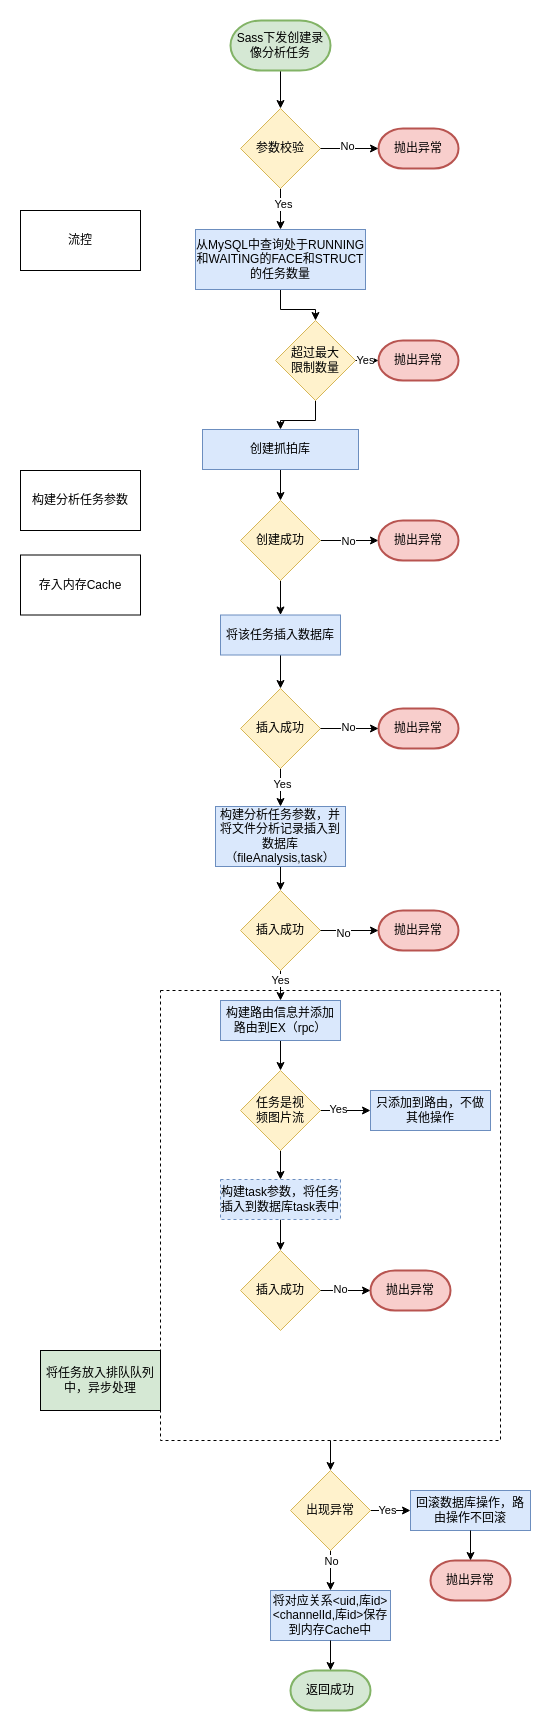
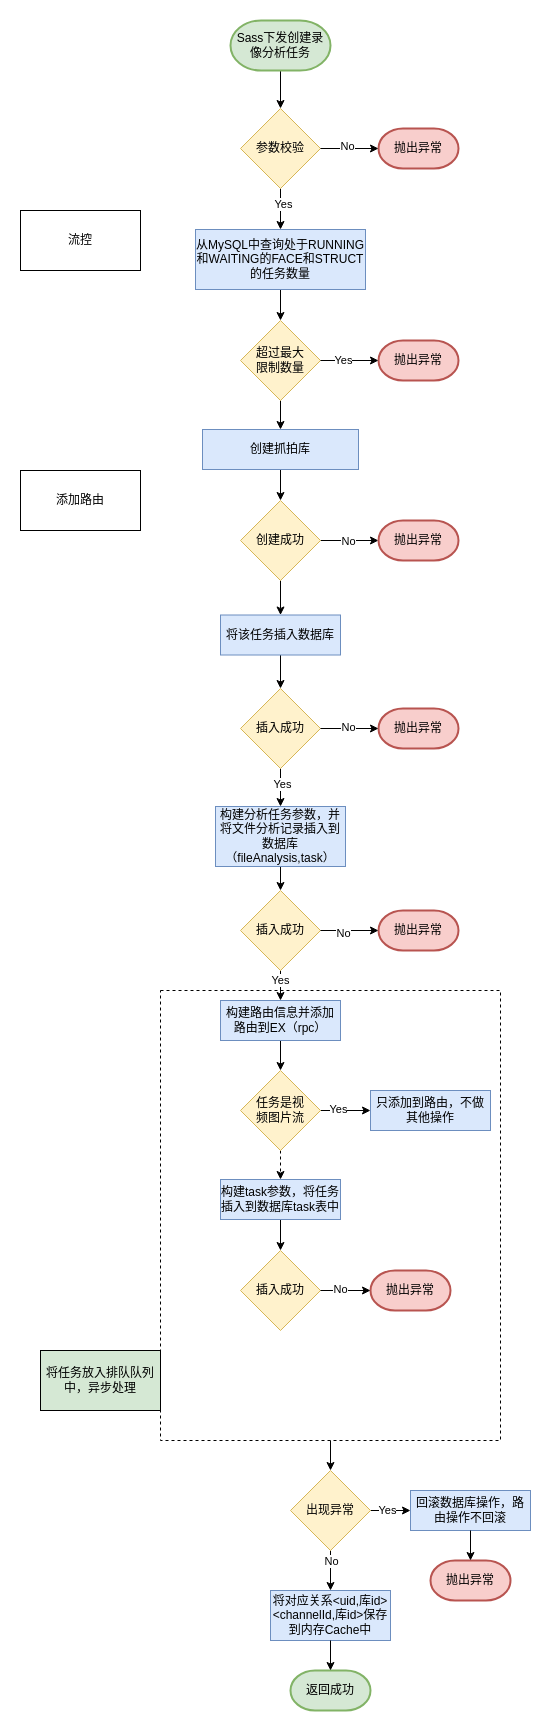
node "超过最大 限制数量": moved (316, 361) -> (281, 361)
node "构建分析任务参数": label "构建分析任务参数" -> "添加路由"
node "存入内存Cache": removed
edge "任务是视 频图片流" -> "构建task参数，将任务插入到数据库task表中": style solid -> dashed
node "构建task参数，将任务插入到数据库task表中": style dashed -> solid
